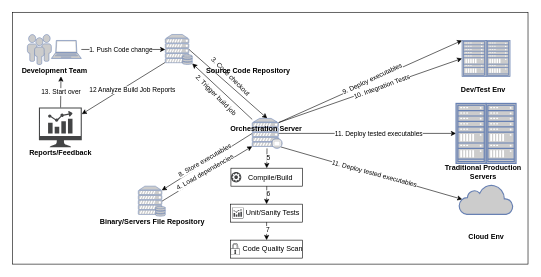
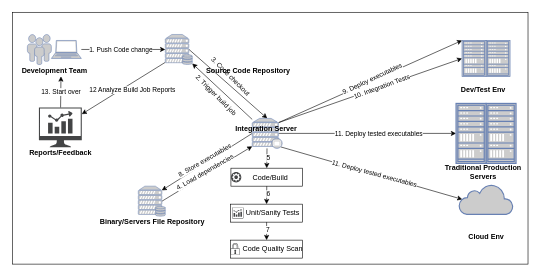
node "Orchestration Server": label "Orchestration Server" -> "Integration Server"
node "Compile/Build": label "Compile/Build" -> "Code/Build"
